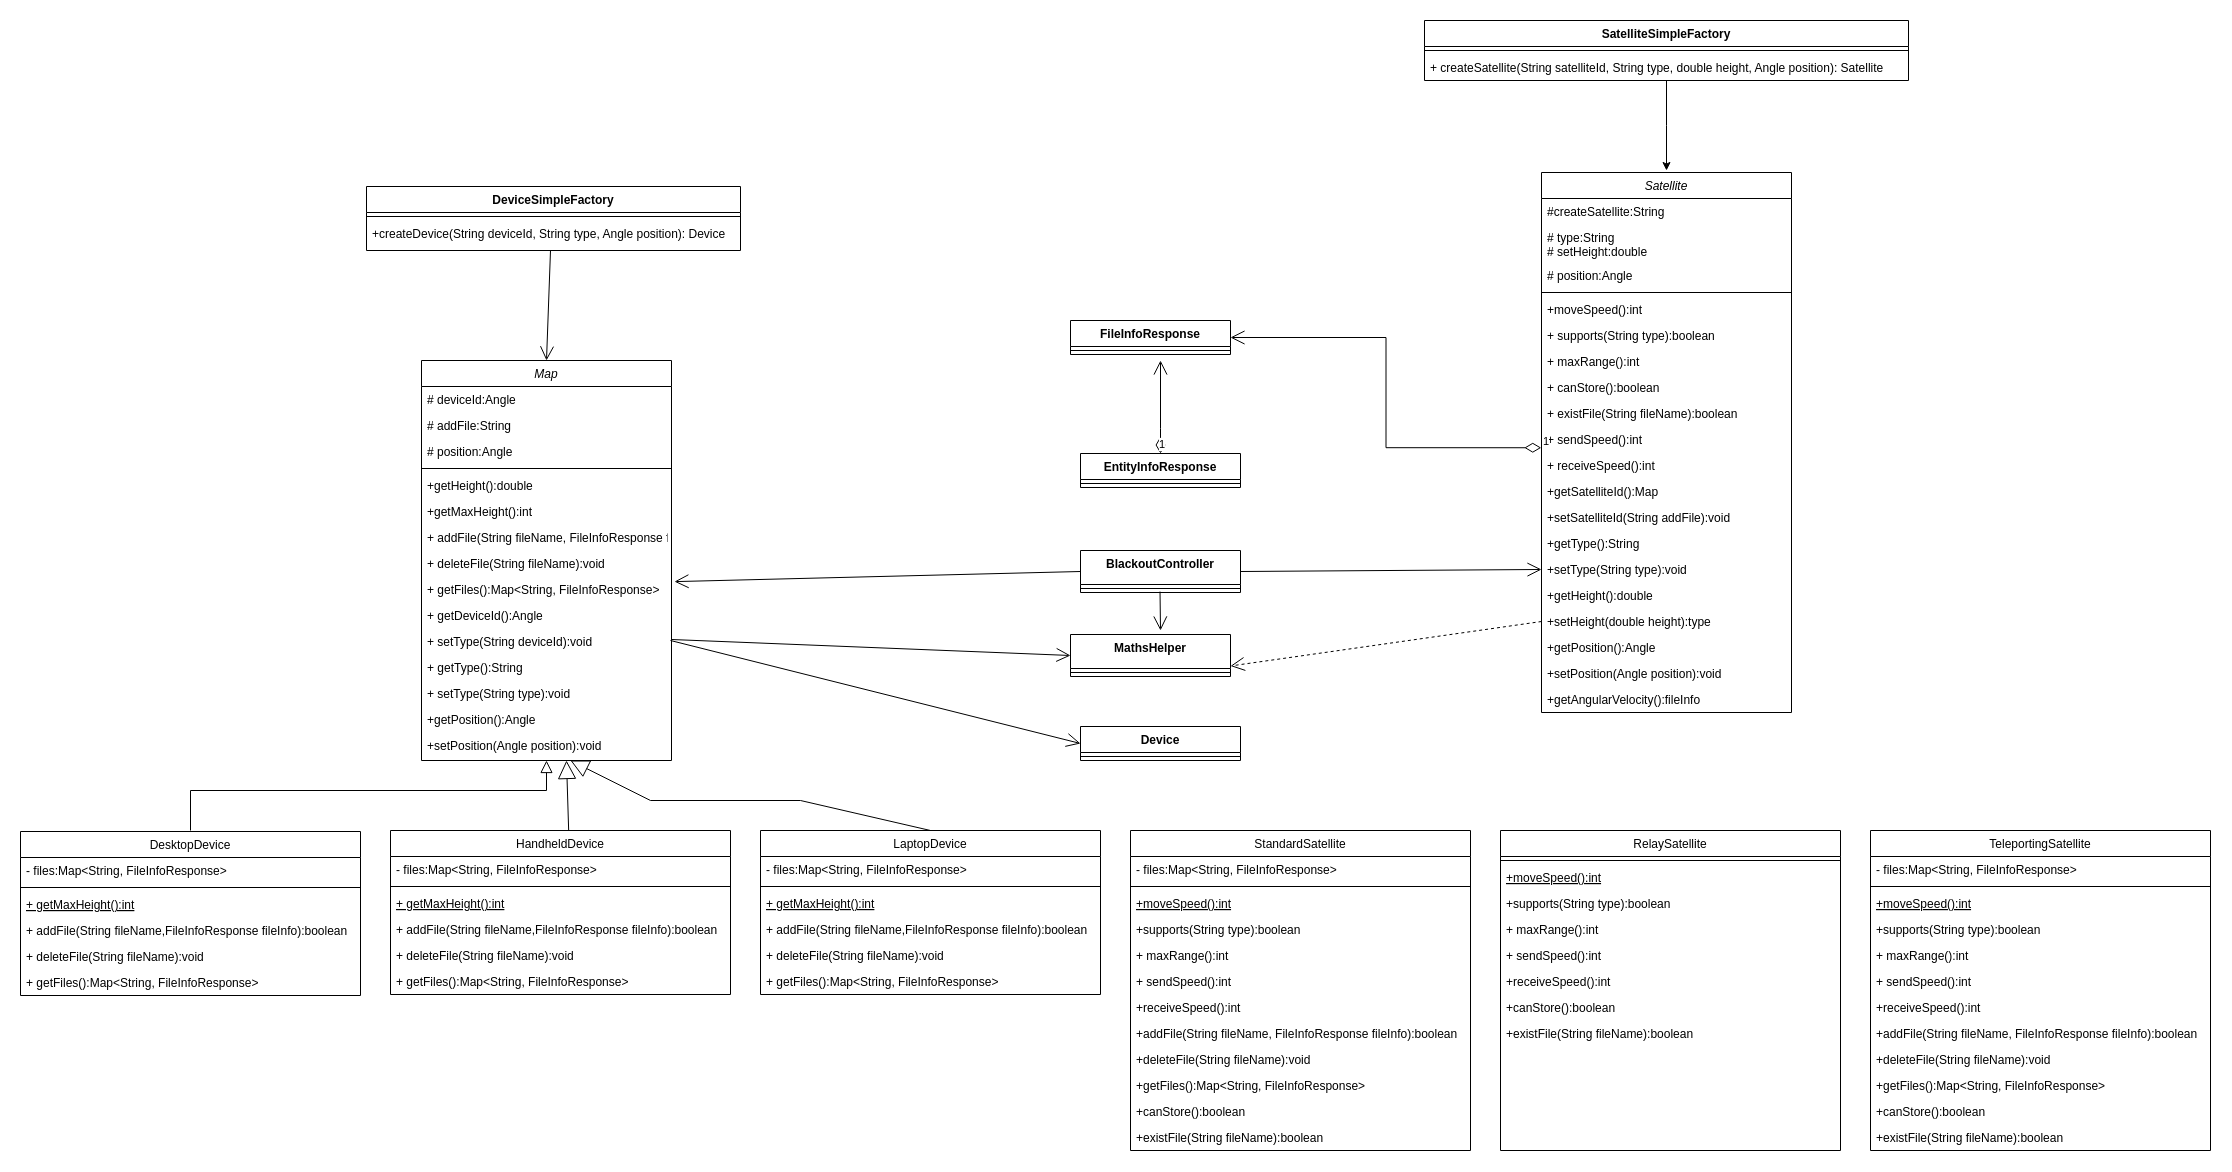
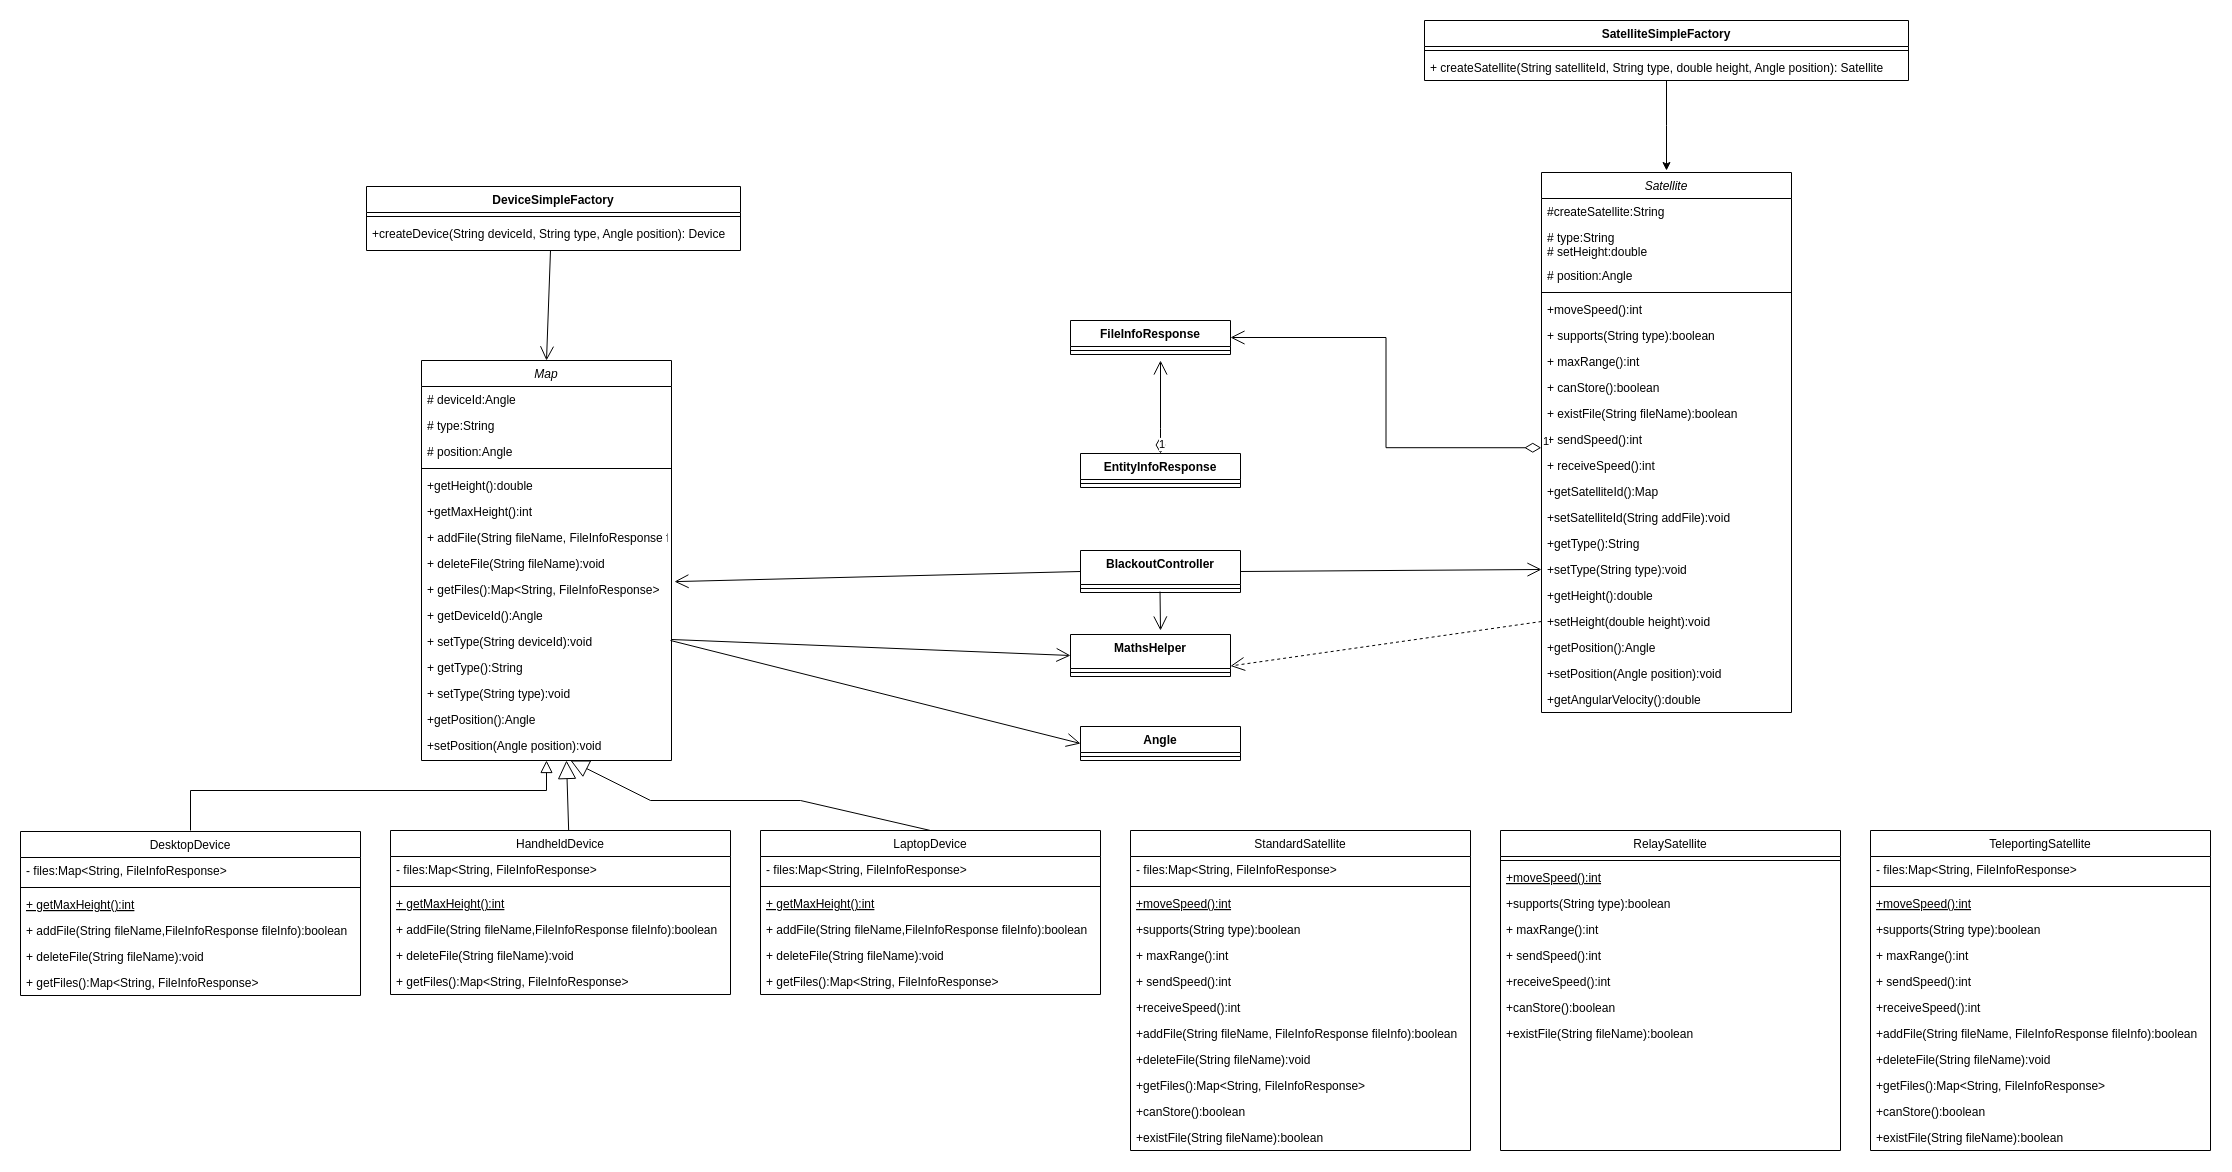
node "# addFile:String": label "# addFile:String" -> "# type:String"
node "+setHeight(double height):type": label "+setHeight(double height):type" -> "+setHeight(double height):void"
node "+getAngularVelocity():fileInfo": label "+getAngularVelocity():fileInfo" -> "+getAngularVelocity():double"
node "Device": label "Device" -> "Angle"
